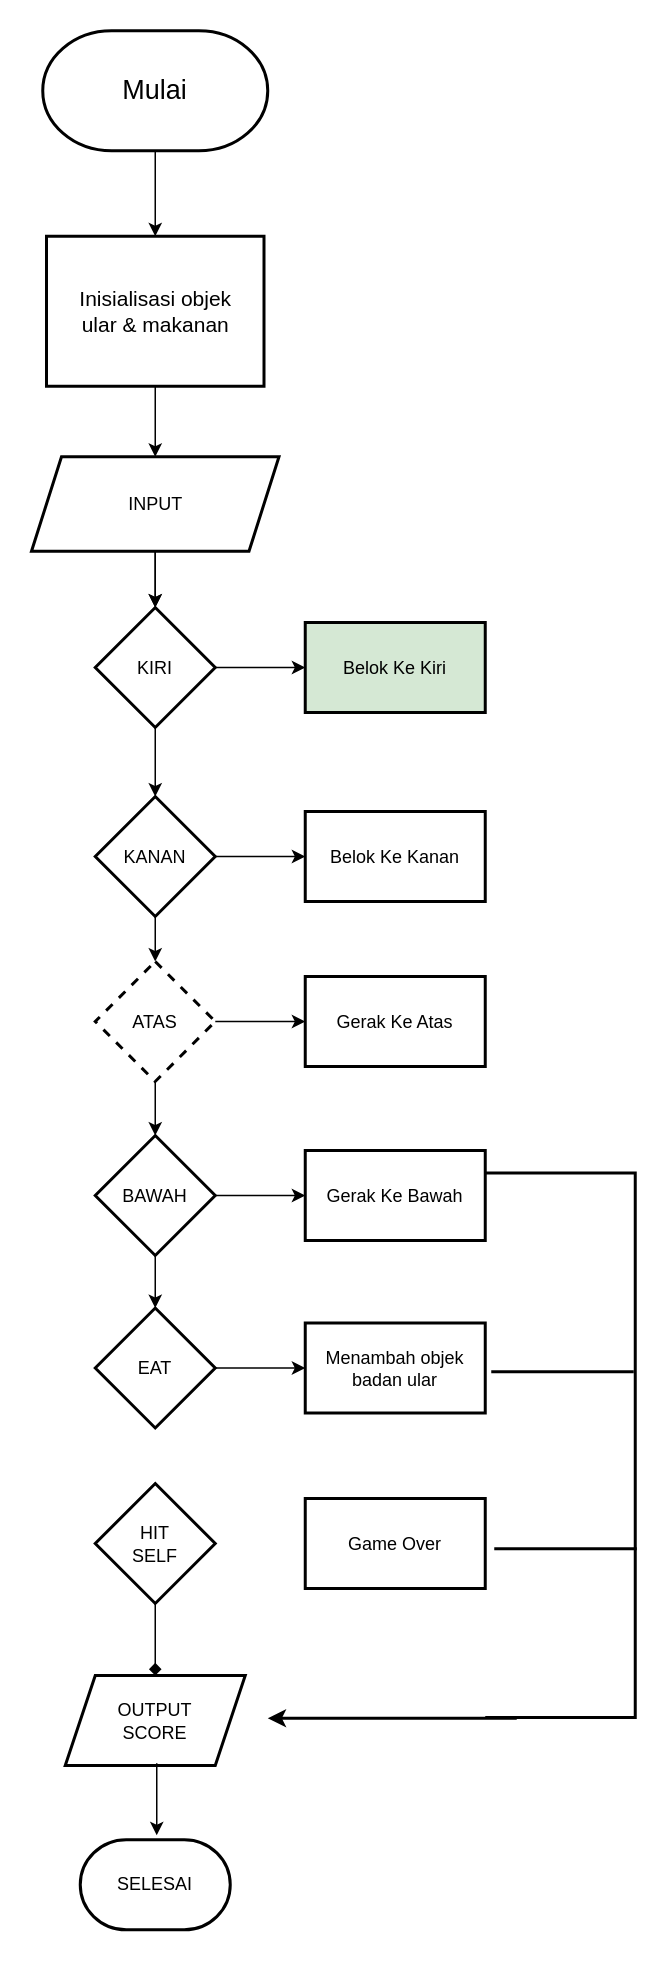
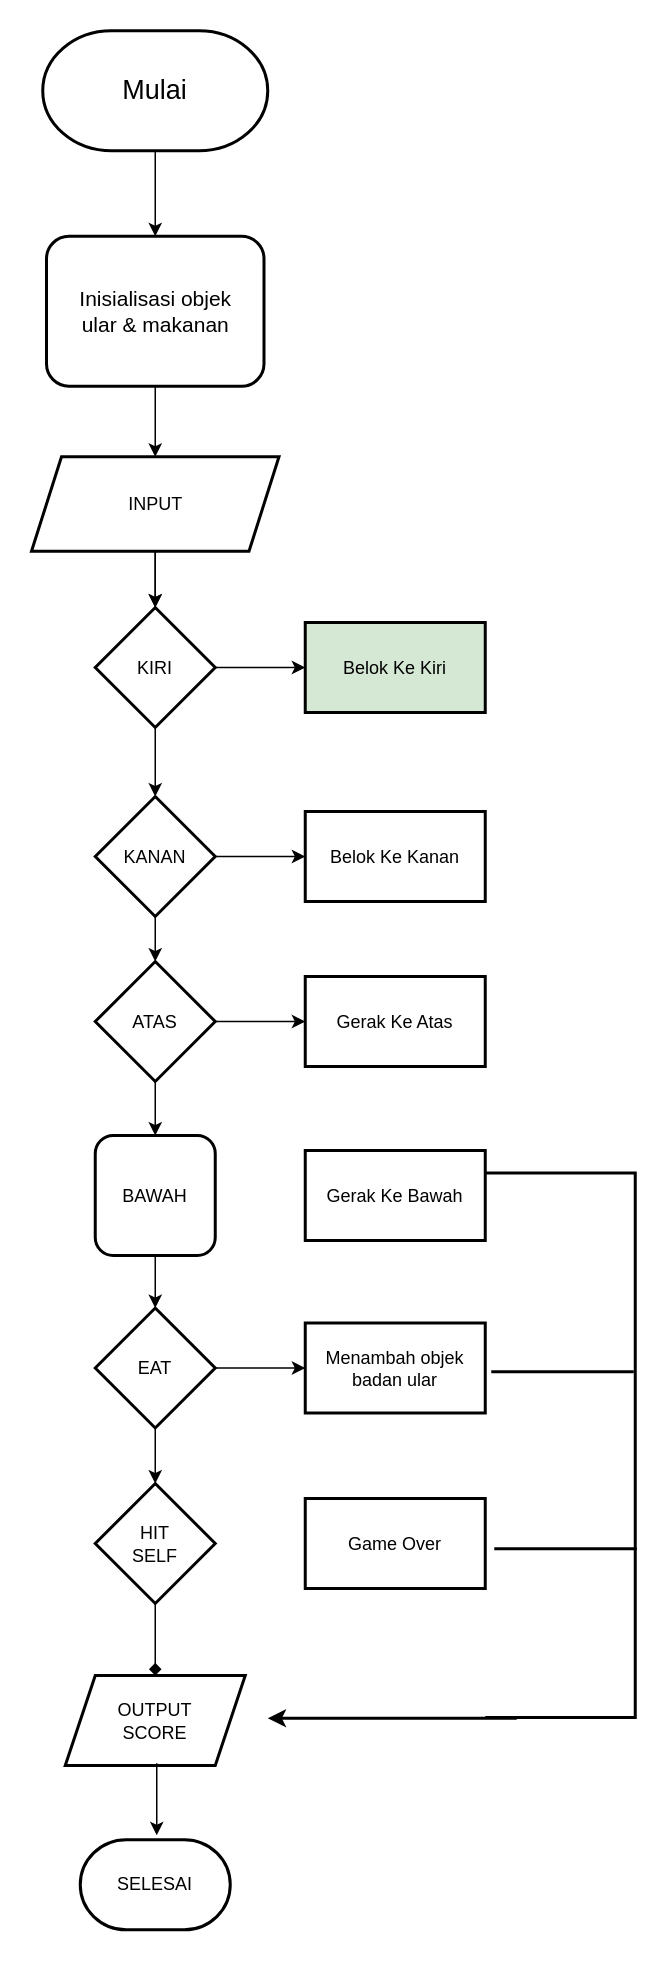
node "Inisialisasi objek ular & makanan": shape rectangle -> rounded rectangle
node "ATAS": style dashed -> solid
node "BAWAH": shape diamond -> rounded rectangle
edge "BAWAH" -> "Gerak Ke Bawah": removed
edge "EAT" -> "HIT SELF": added
